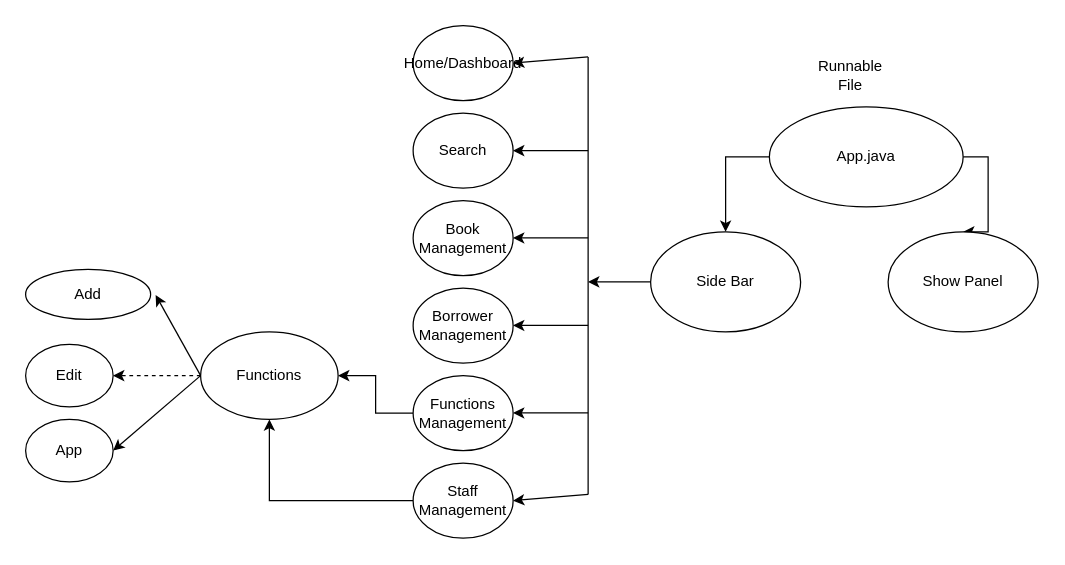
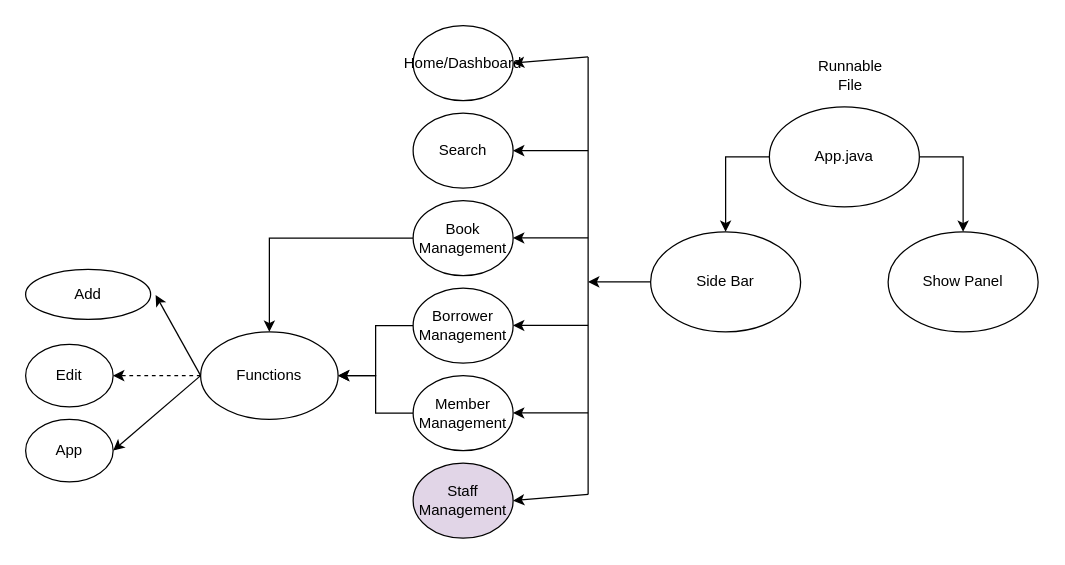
node "App.java": size 194x100 -> 150x100
edge "Book Management" -> "Functions": added
edge "Borrower Management" -> "Functions": added
node "Functions Management": label "Functions Management" -> "Member Management"
edge "Staff Management" -> "Functions": removed
node "Staff Management": fillcolor #ffffff -> #e1d5e7
